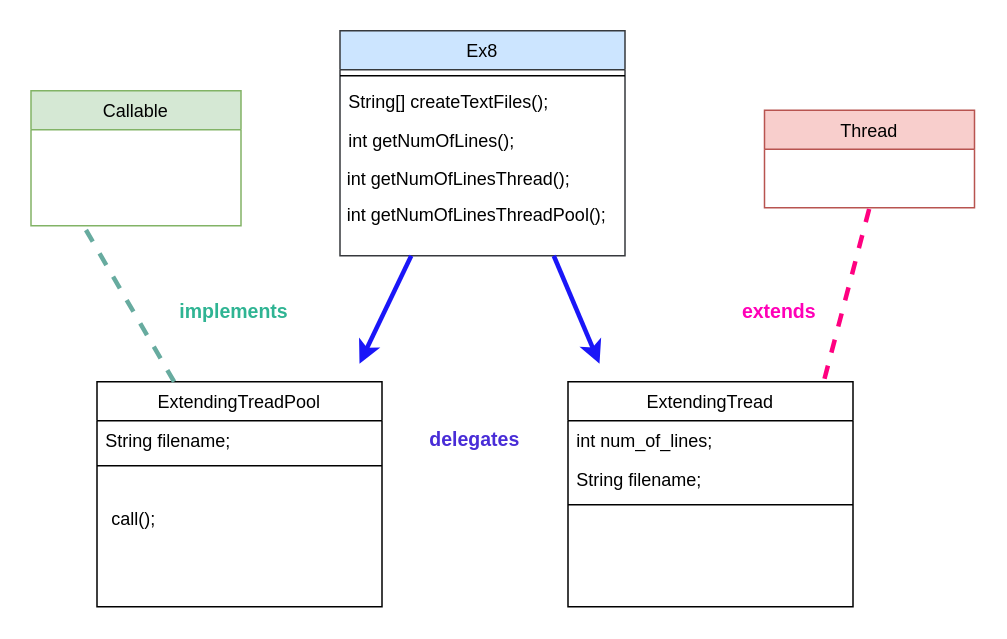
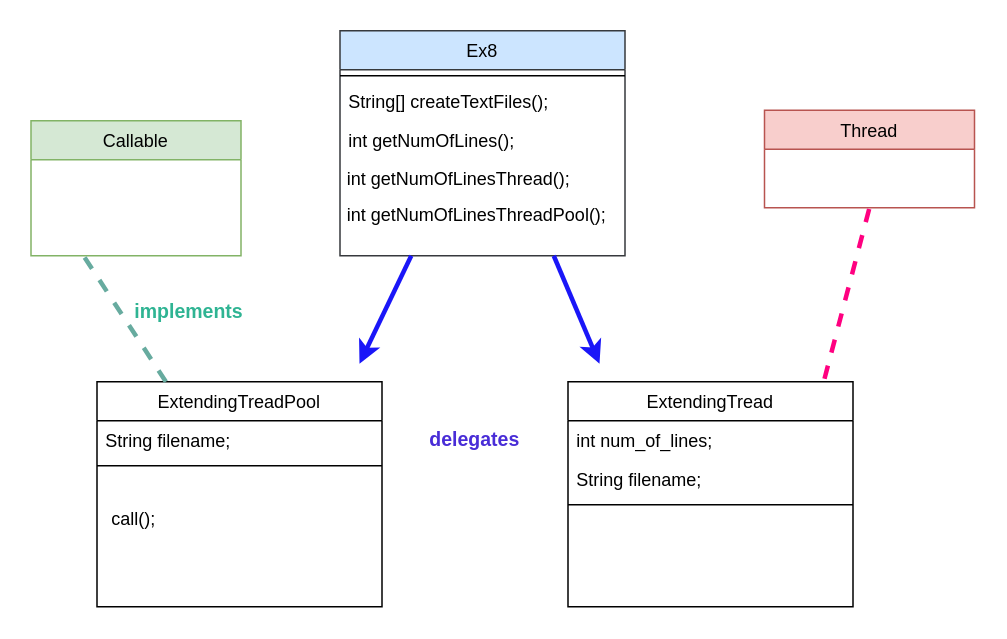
node "Callable": moved (136, 158) -> (136, 188)
node "implements": moved (234, 311) -> (189, 311)
node "extends": removed
